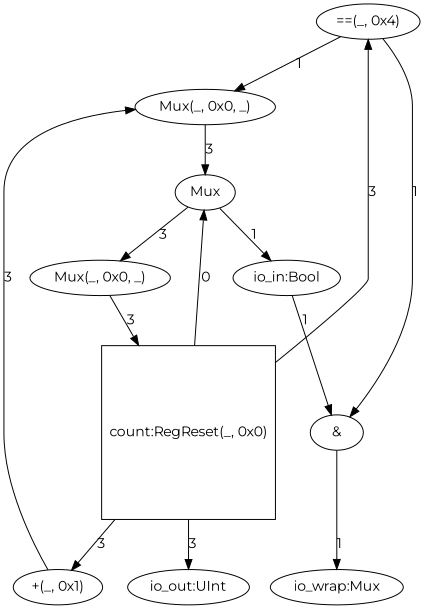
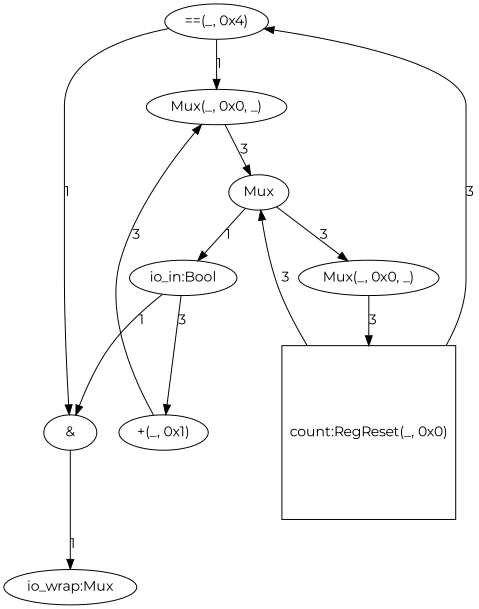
edge "count:RegReset(_, 0x0)" -> "Mux": label "0" -> "3"
edge "count:RegReset(_, 0x0)" -> "+(_, 0x1)": now "io_in:Bool" -> "+(_, 0x1)"
node "io_out:UInt": removed
